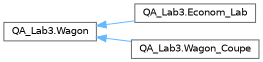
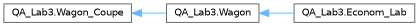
edge "QA_Lab3.Wagon_Coupe" -> "QA_Lab3.Wagon": reversed
